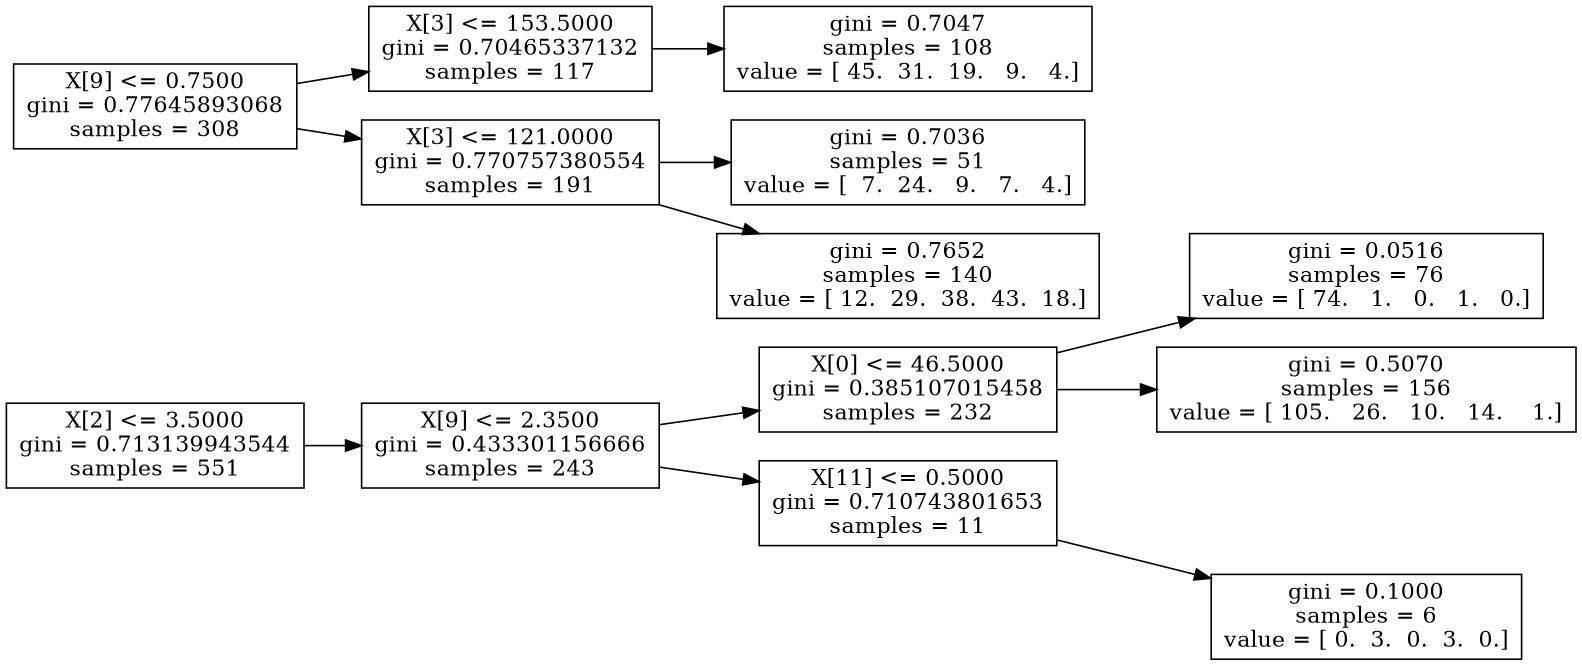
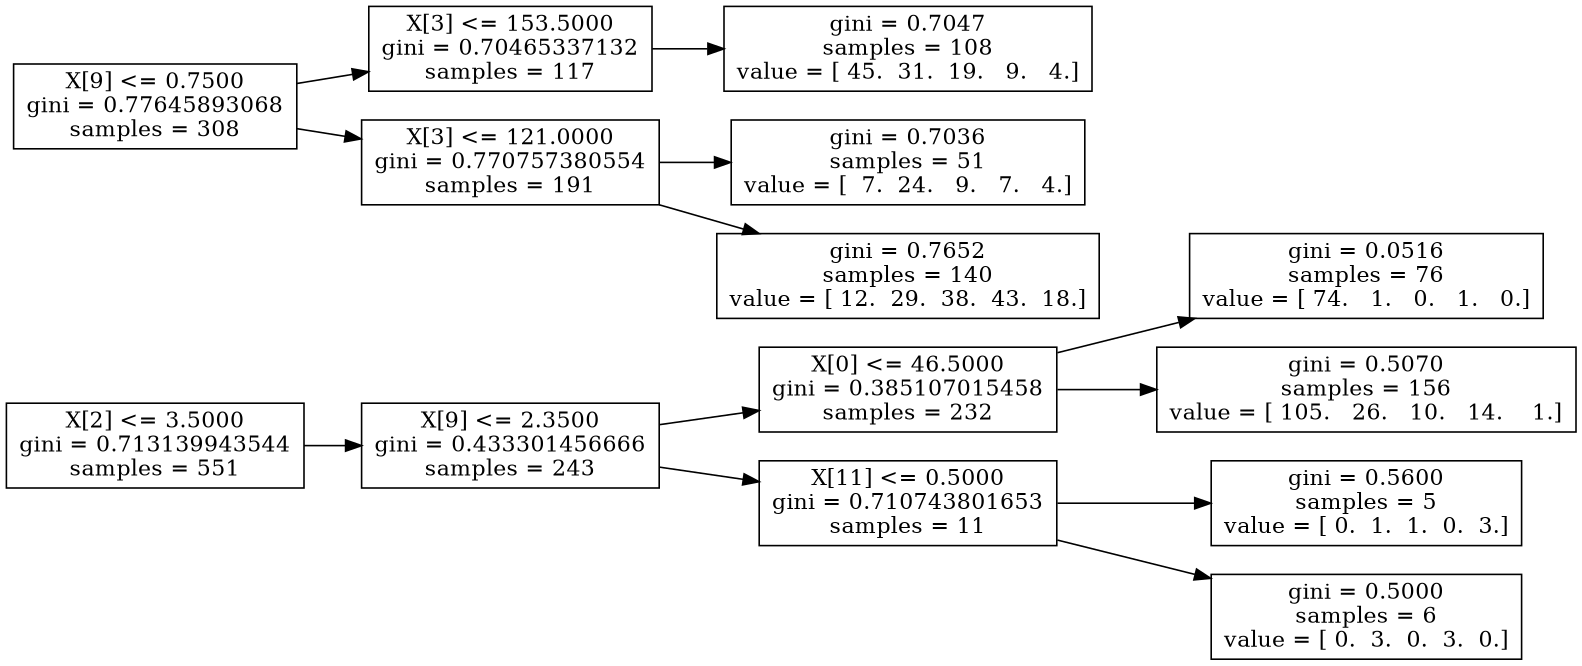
node "X[9] <= 2.3500 gini = 0.433301156666 samples = 243": label "X[9] <= 2.3500 gini = 0.433301156666 samples = 243" -> "X[9] <= 2.3500 gini = 0.433301456666 samples = 243"
node "gini = 0.5600 samples = 5 value = [ 0.  1.  1.  0.  3.]": added
node "gini = 0.1000 samples = 6 value = [ 0.  3.  0.  3.  0.]": label "gini = 0.1000 samples = 6 value = [ 0.  3.  0.  3.  0.]" -> "gini = 0.5000 samples = 6 value = [ 0.  3.  0.  3.  0.]"
